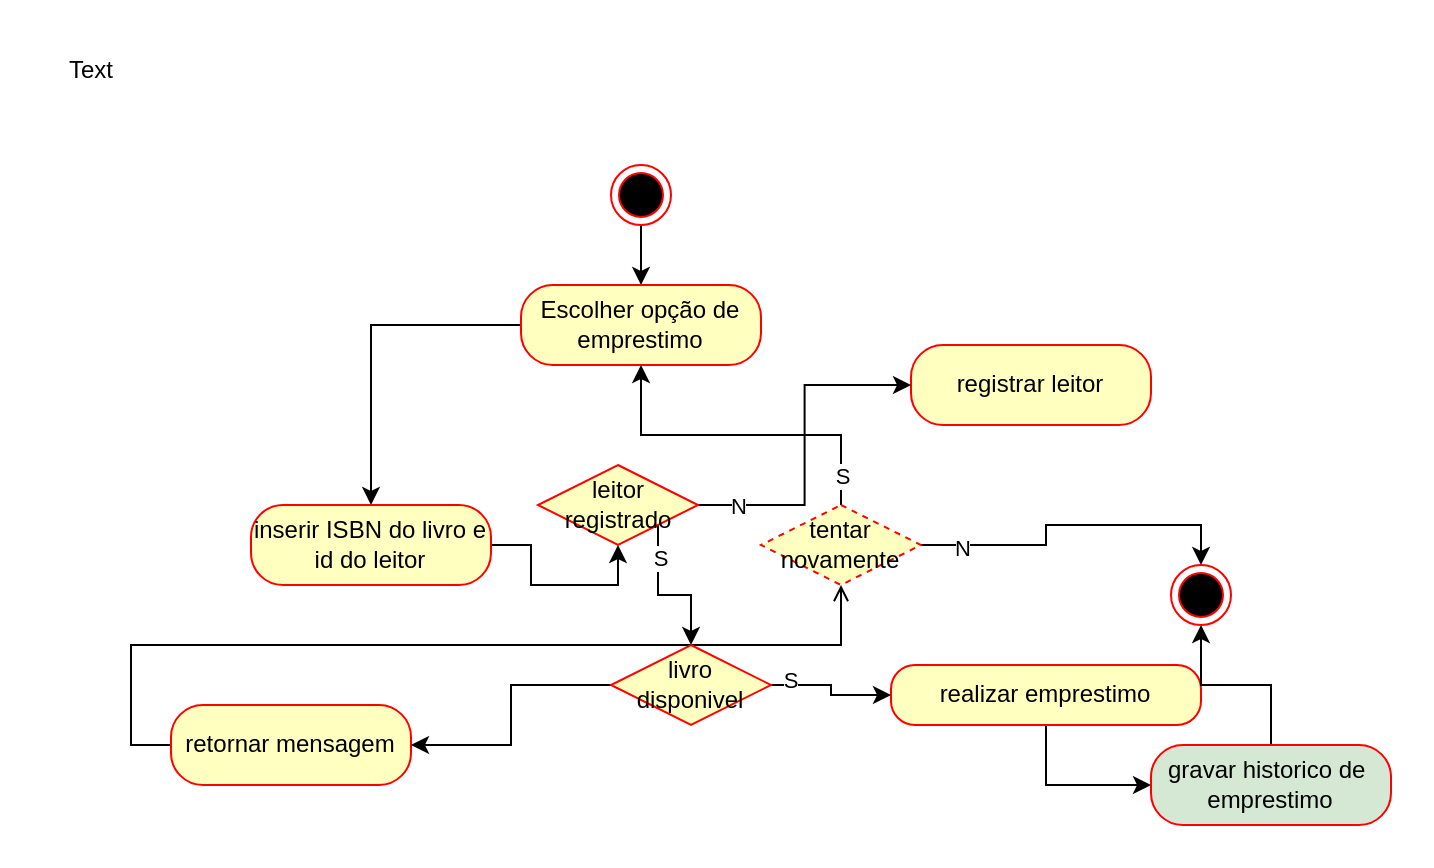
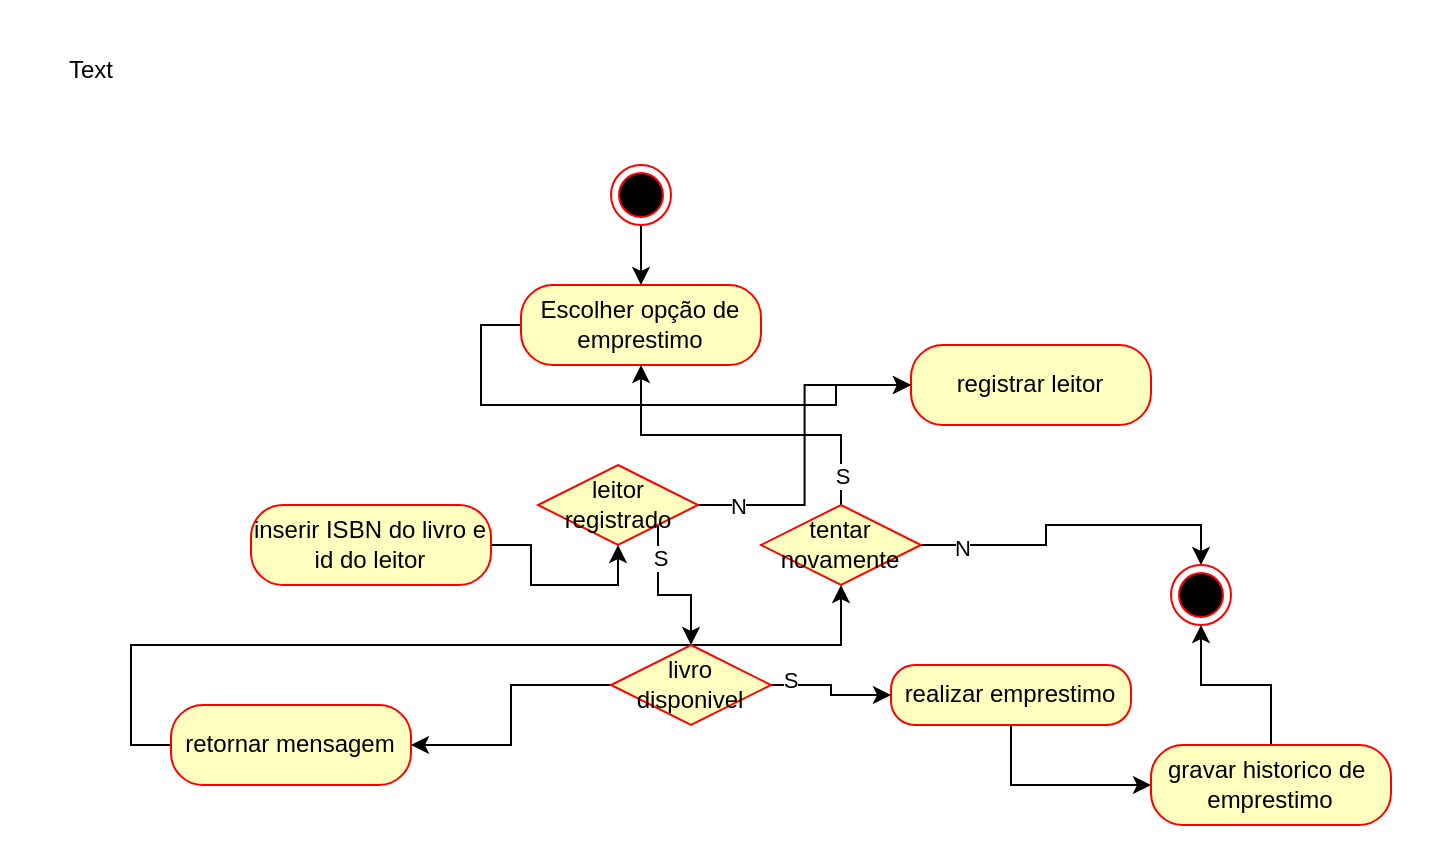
edge "Escolher opção de emprestimo" -> "inserir ISBN do livro e id do leitor": now "Escolher opção de emprestimo" -> "registrar leitor"
node "tentar novamente": style dashed -> solid
edge "retornar mensagem" -> "tentar novamente": arrowhead open -> classic
node "realizar emprestimo": size 310x60 -> 240x60
node "gravar historico de emprestimo": fillcolor #d5e8d4 -> #ffffc0
